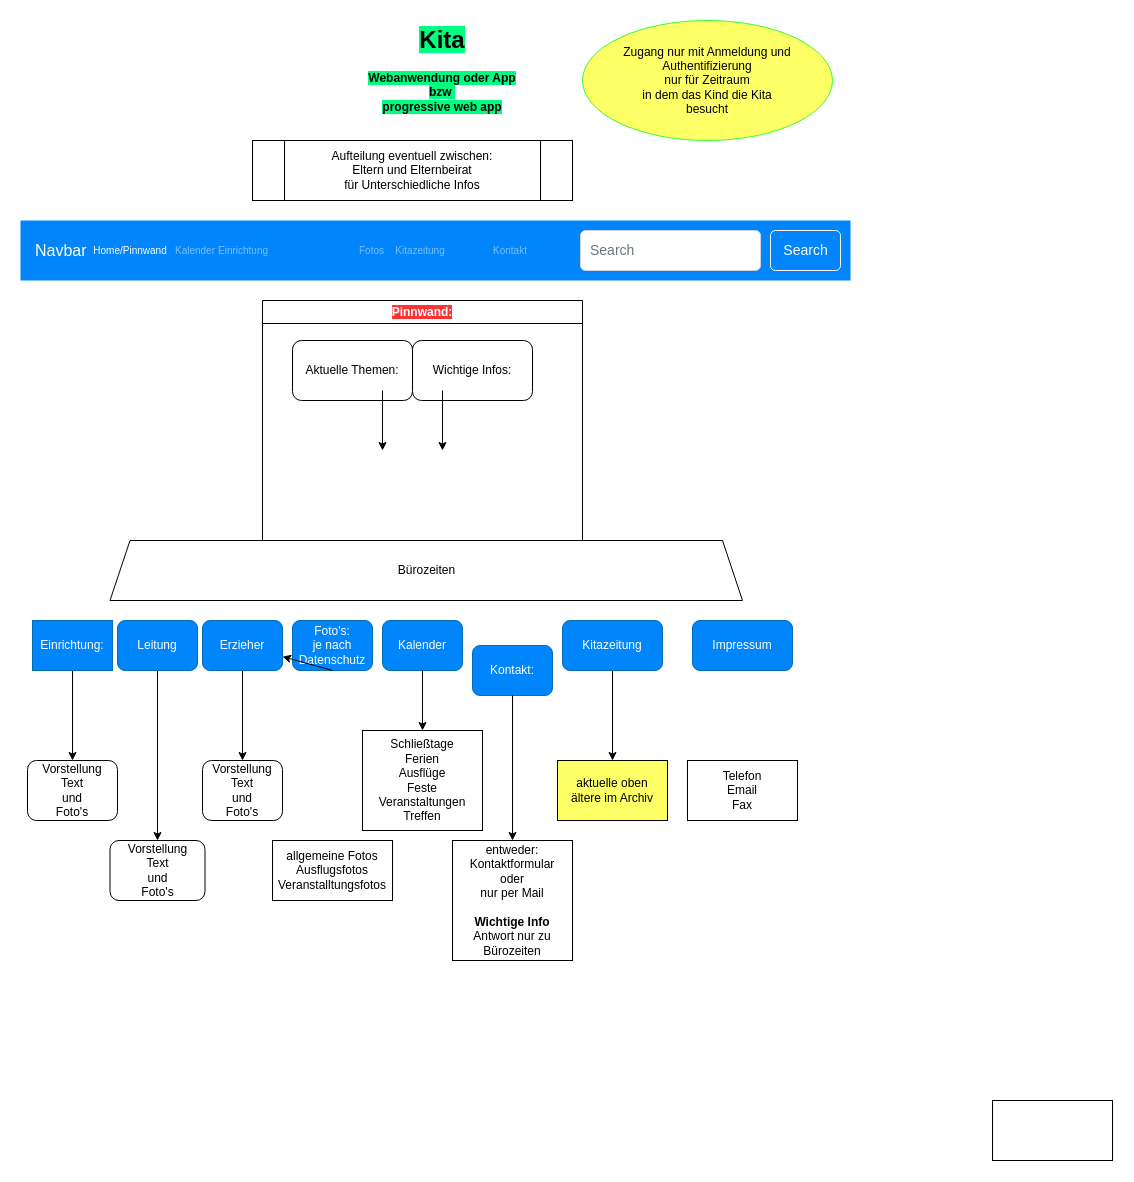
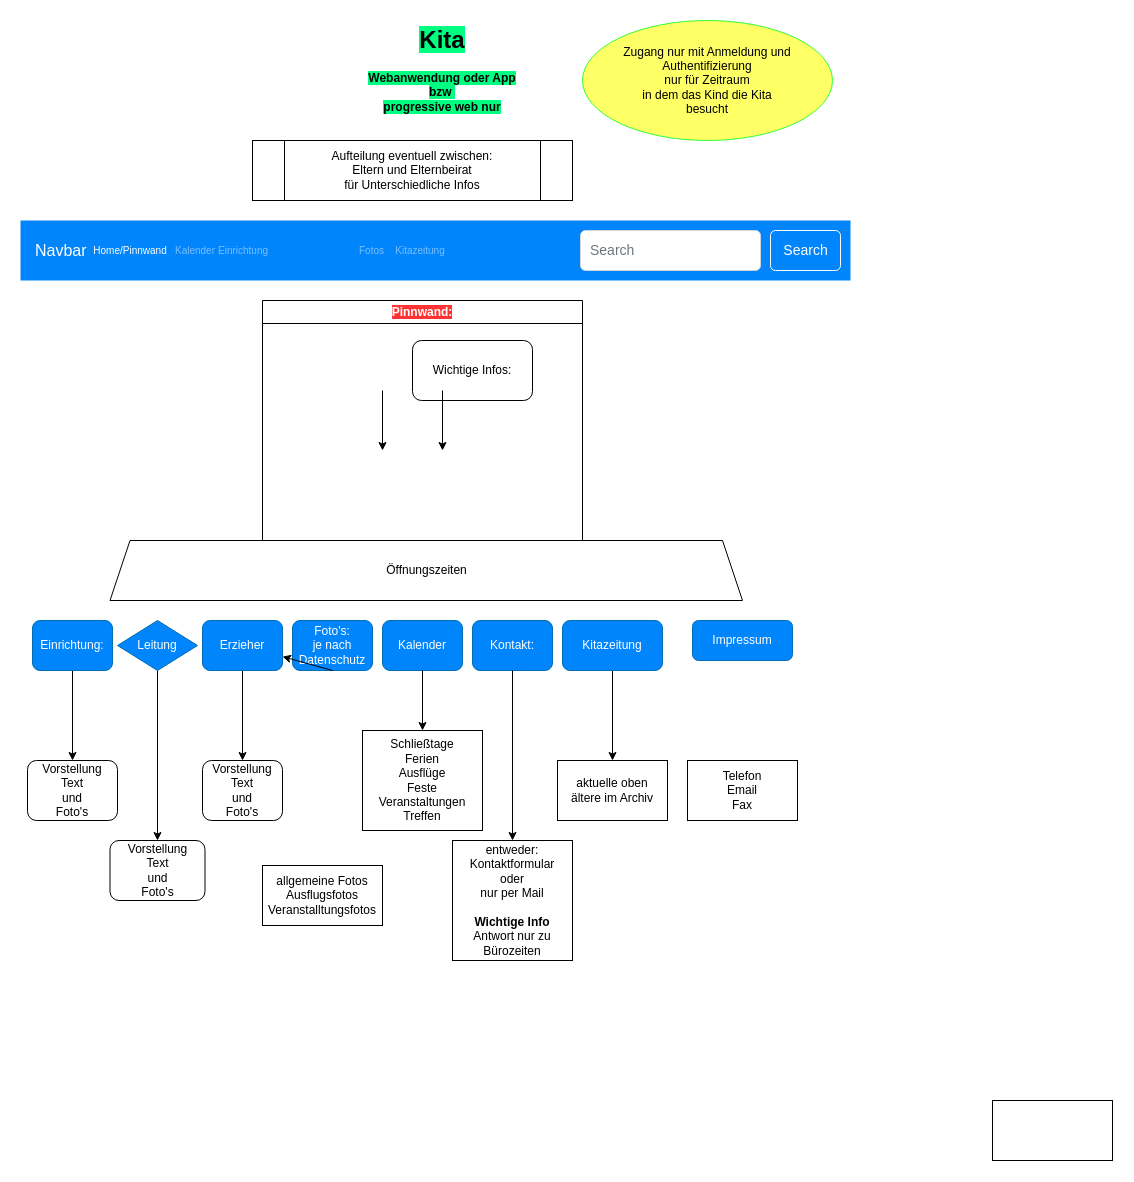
node "Kita Webanwendung oder App bzw progressive web app": label "Kita Webanwendung oder App bzw progressive web app" -> "Kita Webanwendung oder App bzw progressive web nur"
node "Kontakt": removed
node "Aktuelle Themen:": removed
node "Bürozeiten": label "Bürozeiten" -> "Öffnungszeiten"
node "Einrichtung:": shape rectangle -> rounded rectangle
node "Leitung": shape rounded rectangle -> diamond
node "Impressum": size 100x50 -> 100x40
node "Kontakt:": moved (513, 671) -> (513, 646)
node "aktuelle oben ältere im Archiv": fillcolor #ffff66 -> #ffffff
node "allgemeine FotosAusflugsfotosVeranstalltungsfotos": moved (333, 871) -> (323, 896)
